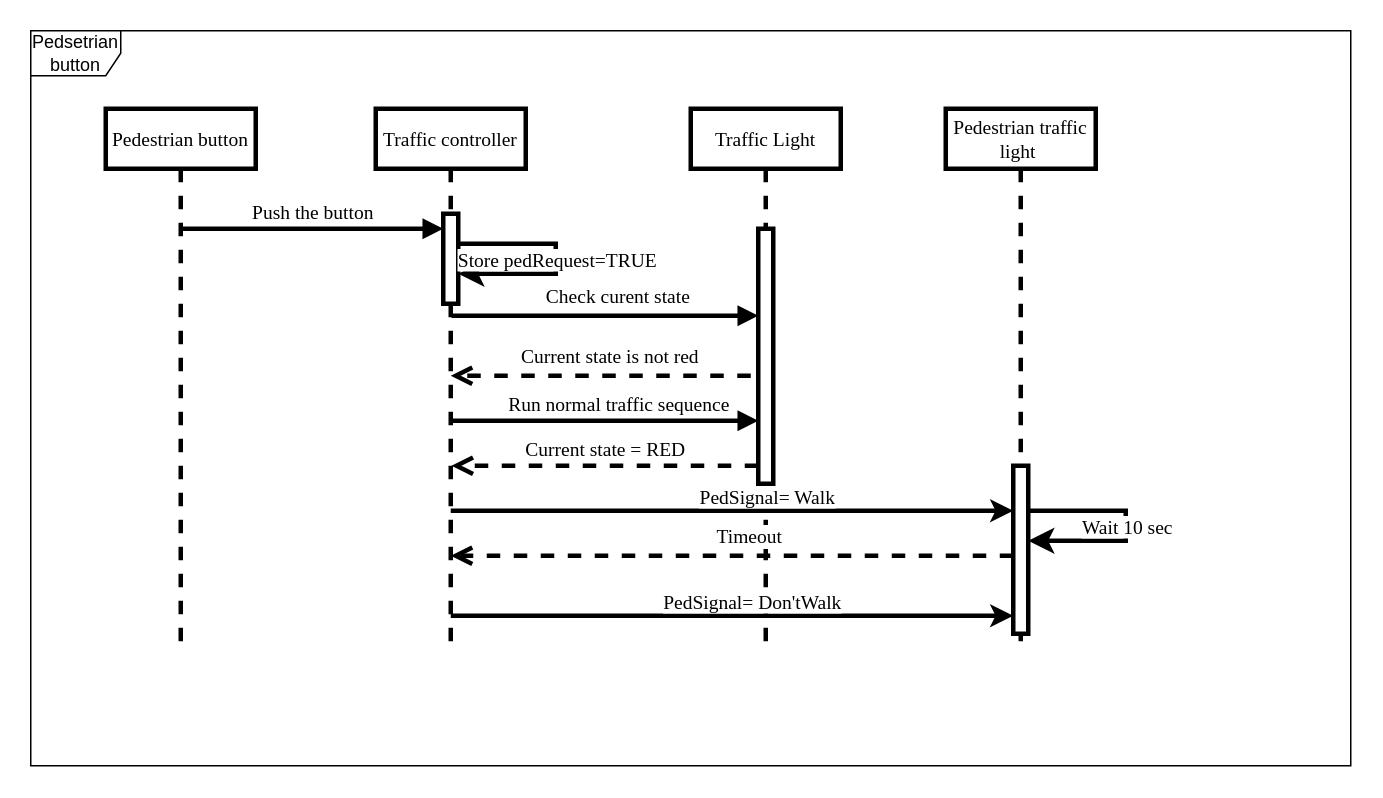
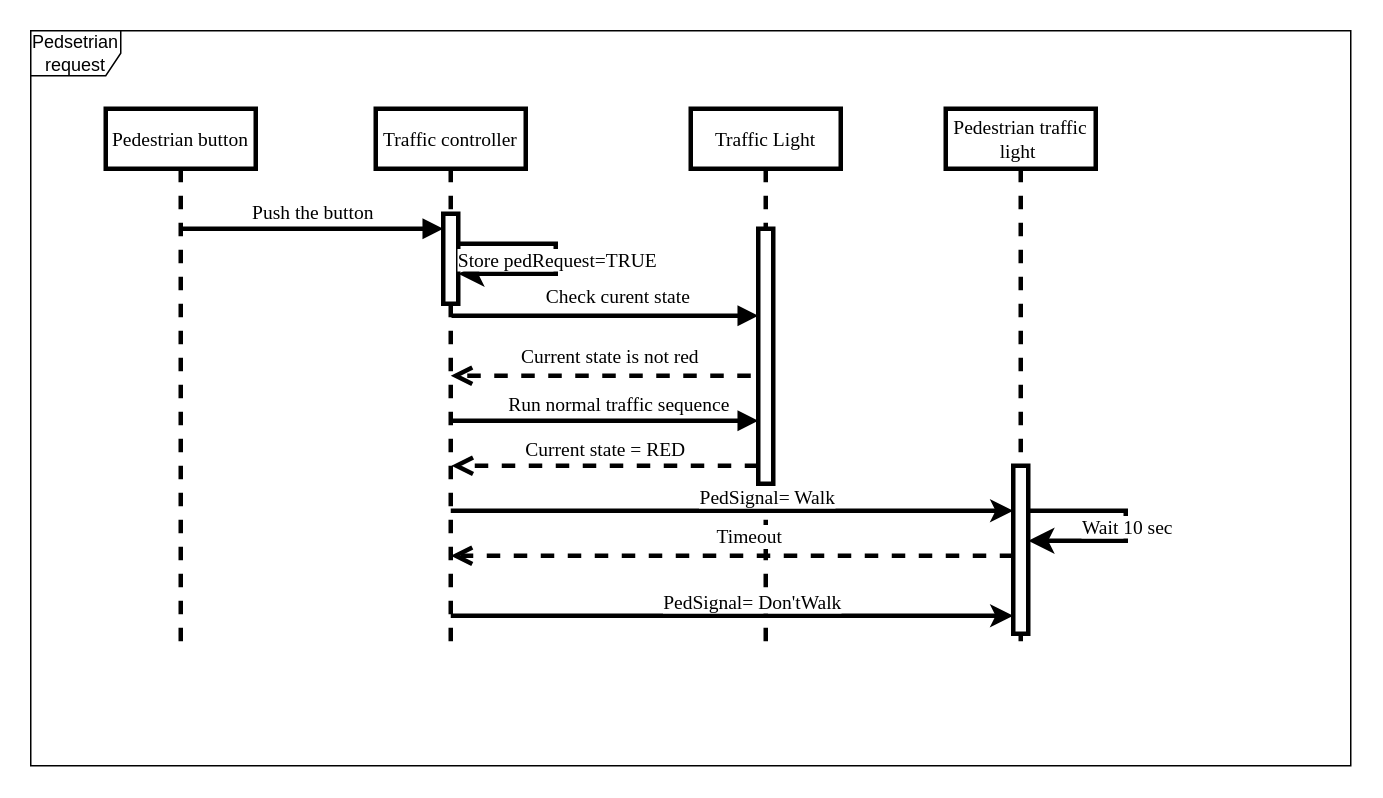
node "Pedsetrian button": label "Pedsetrian button" -> "Pedsetrian request"
